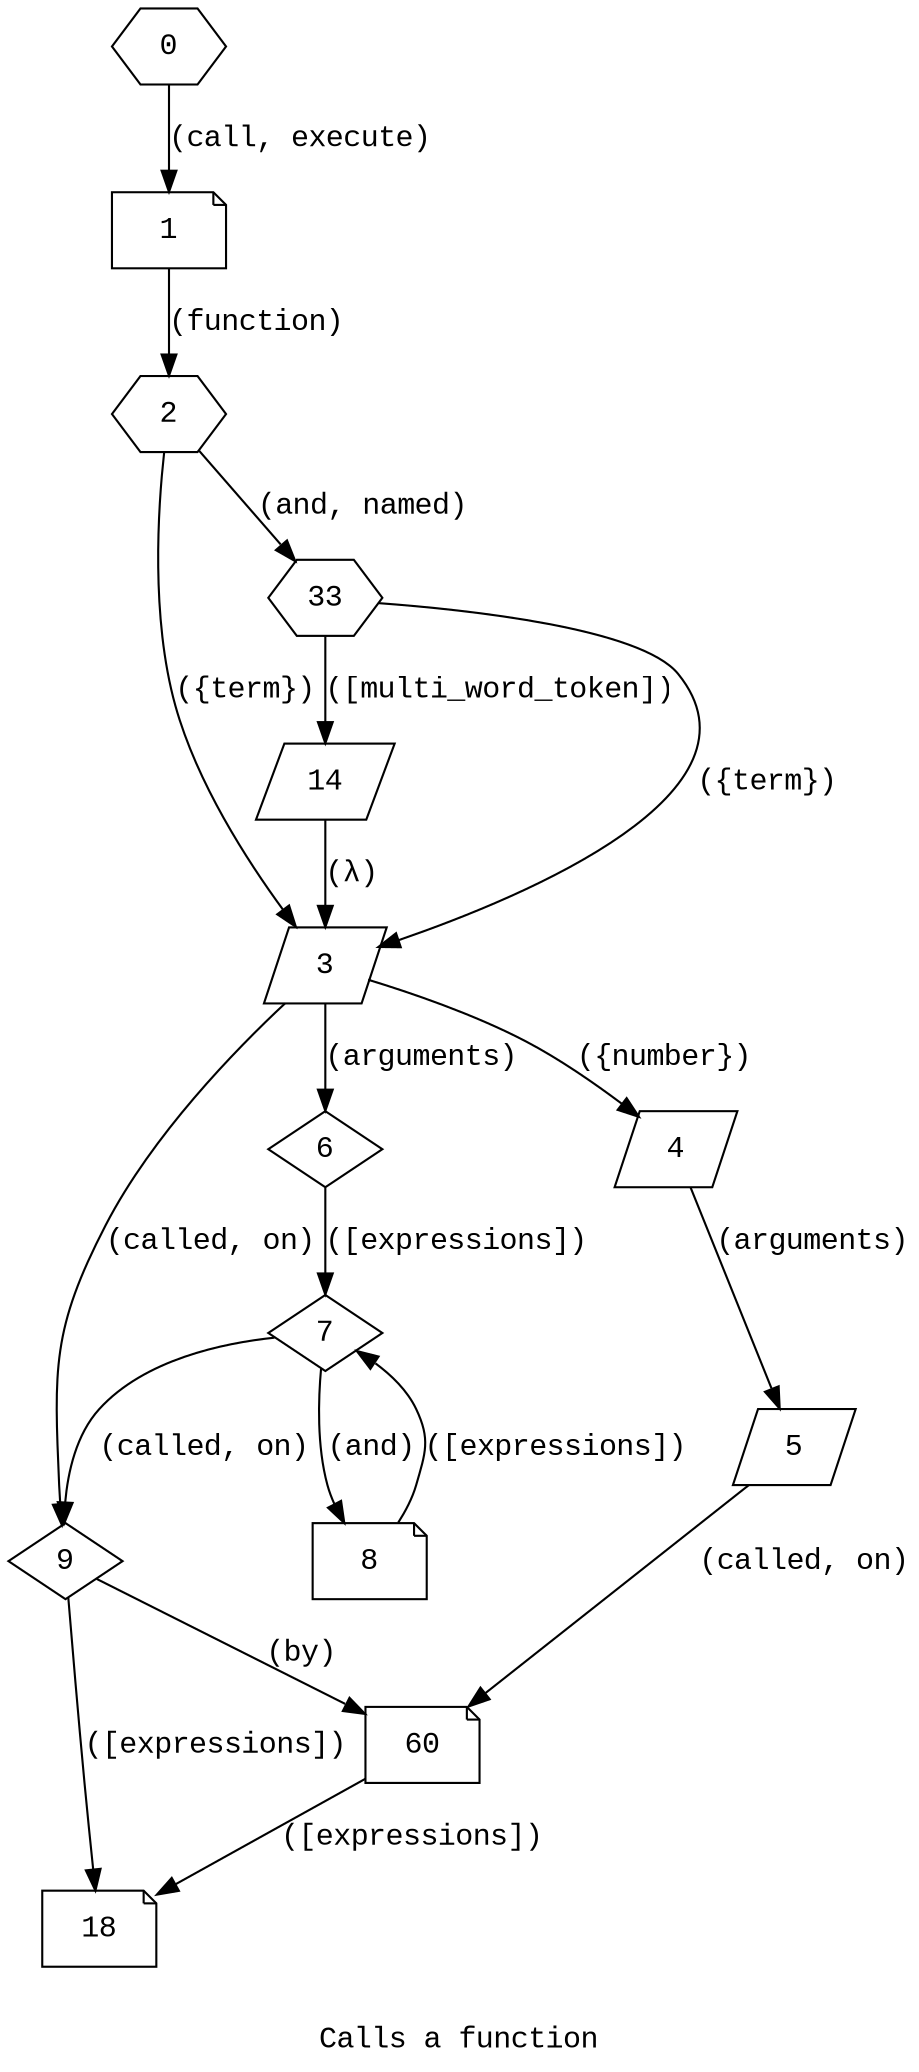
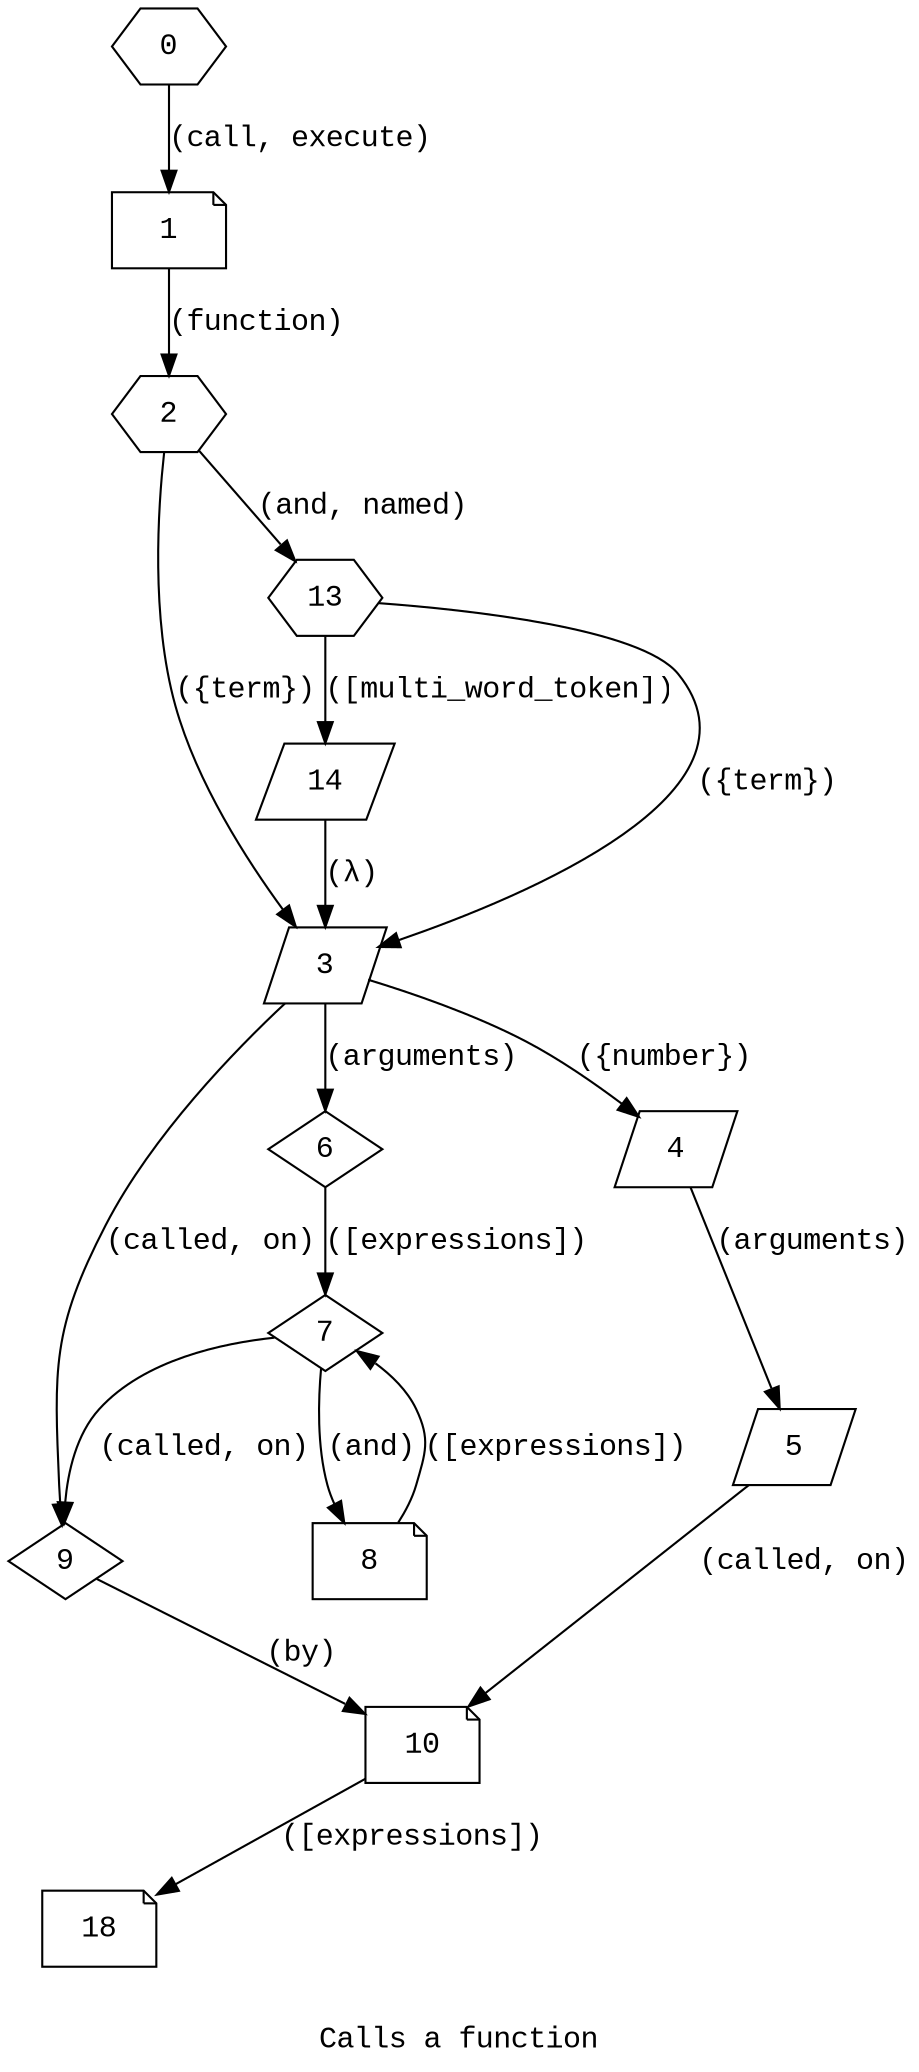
node "33": label "33" -> "13"
edge "9" -> "18": removed, label "([expressions])"
node "60": label "60" -> "10"
